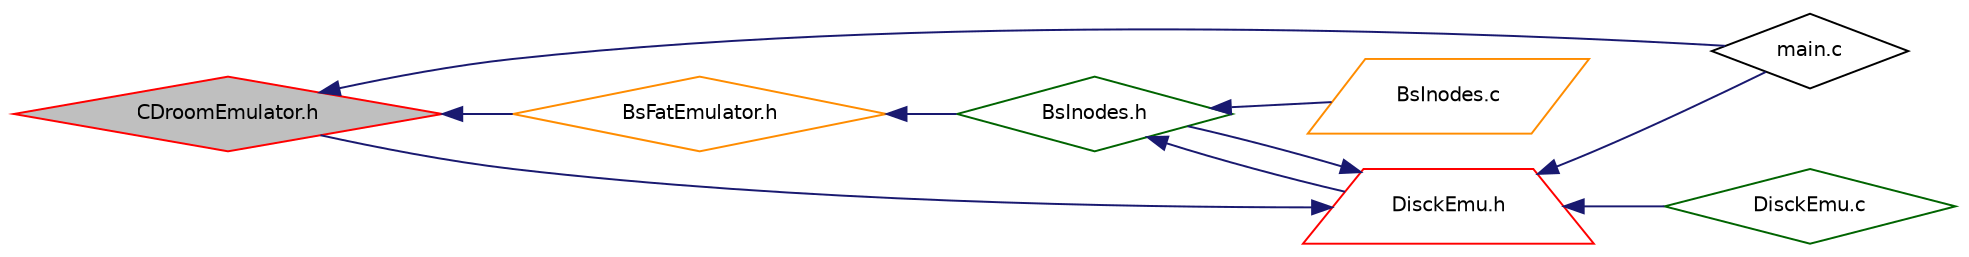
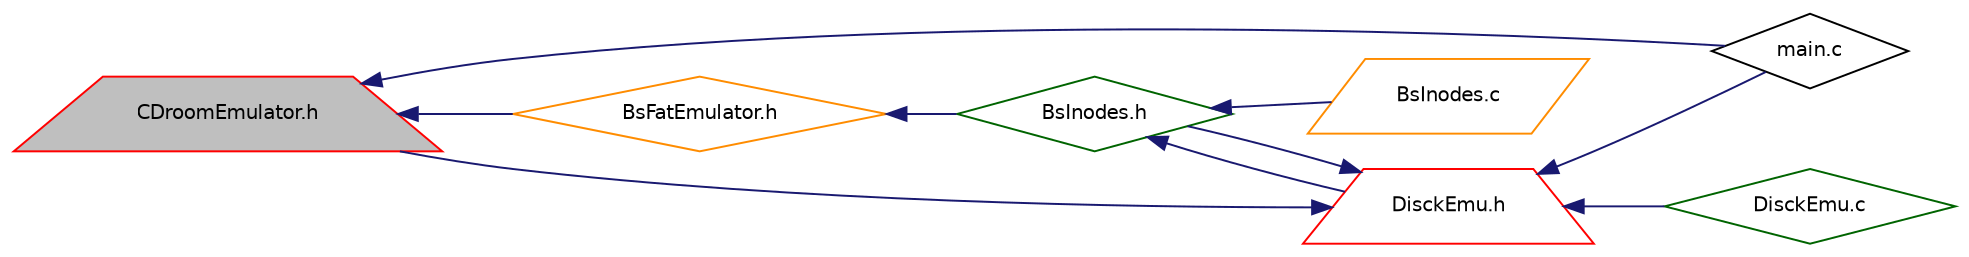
node "CDroomEmulator.h": shape diamond -> trapezium
